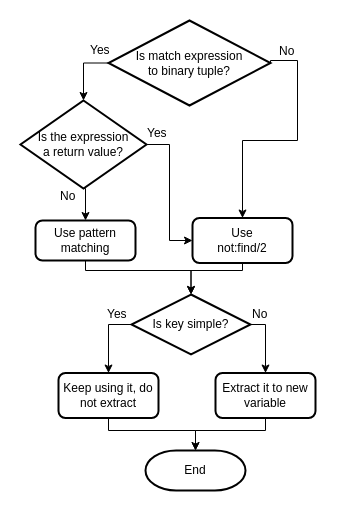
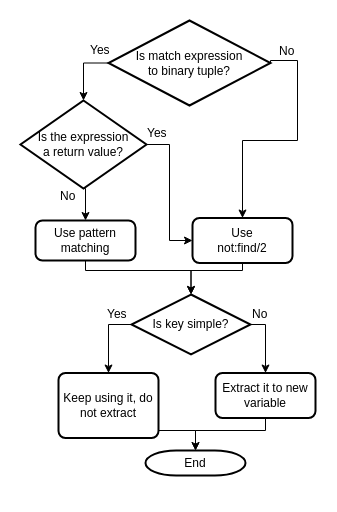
node "Keep using it, do not extract": size 100x45 -> 100x65
node "End": size 100x40 -> 100x25
